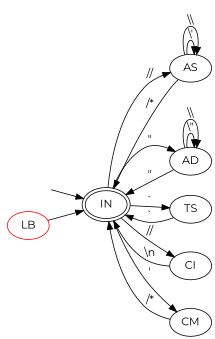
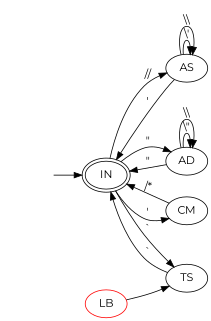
edge "AS" -> "IN": label "/*" -> "'"
edge "LB" -> "IN": now "LB" -> "TS"
node "CI": removed
